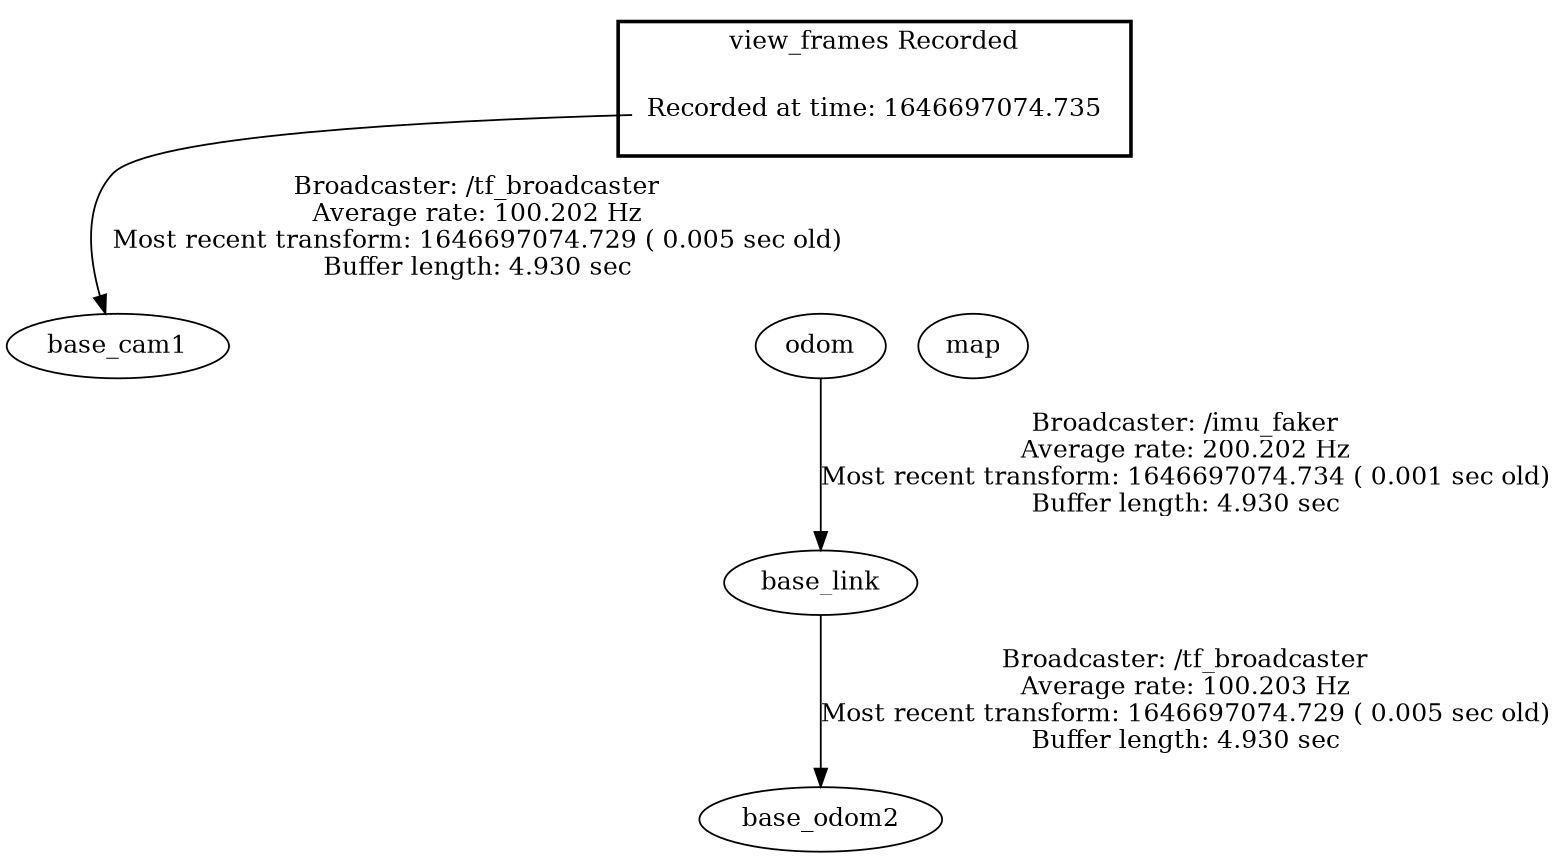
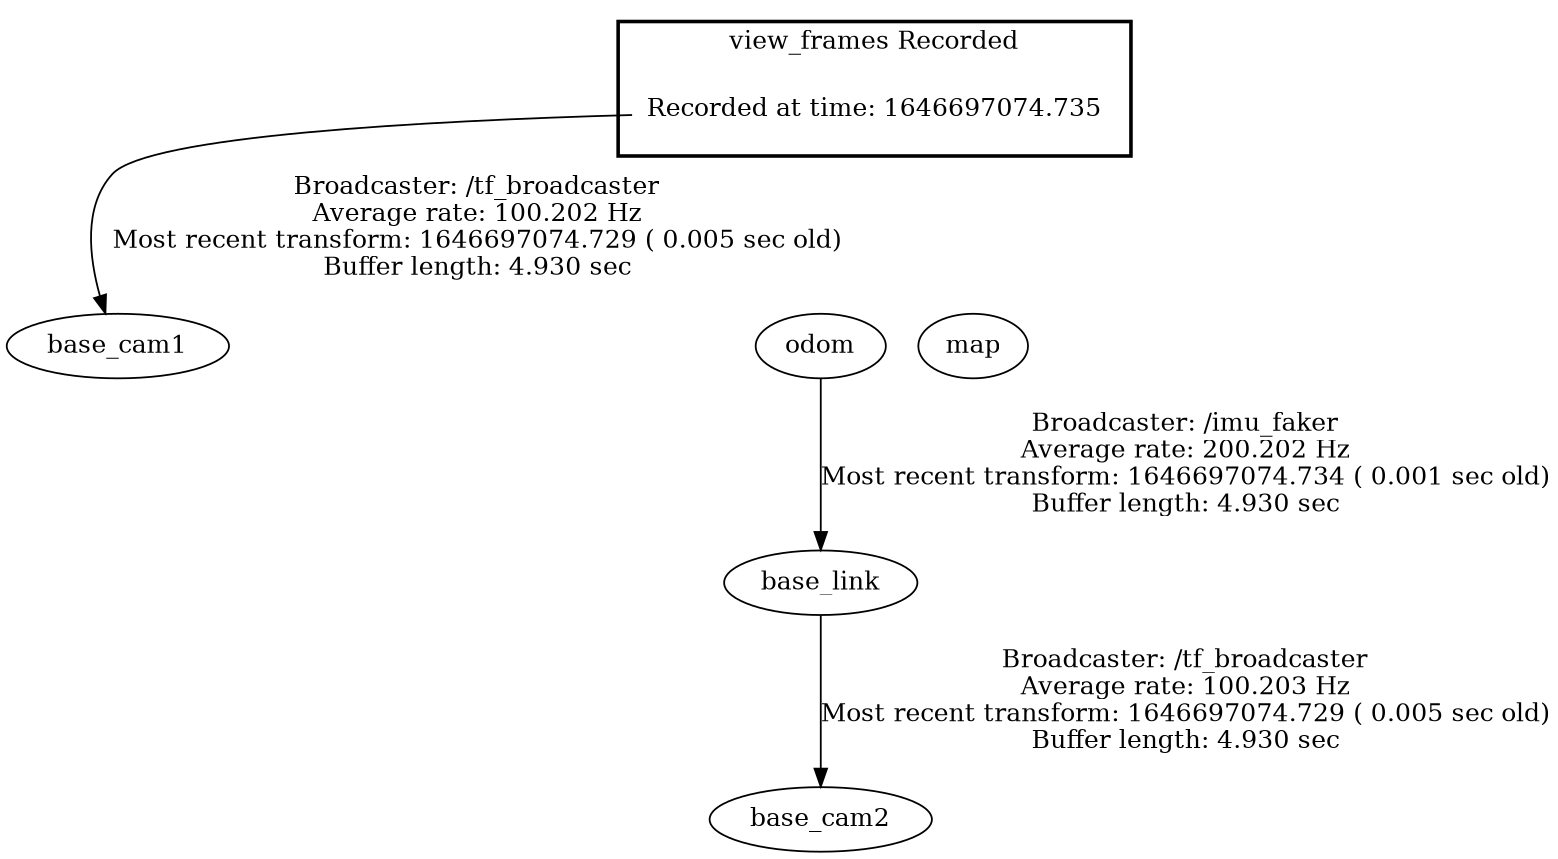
node "base_odom2": label "base_odom2" -> "base_cam2"
